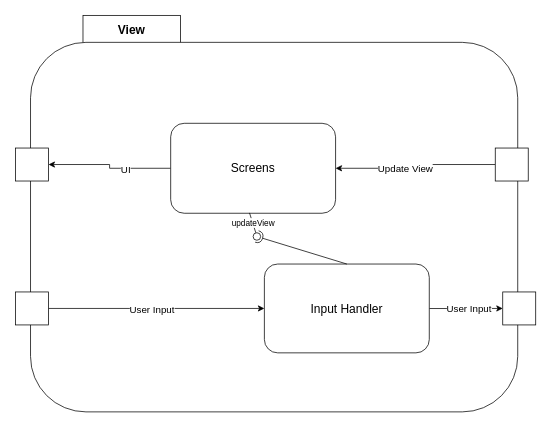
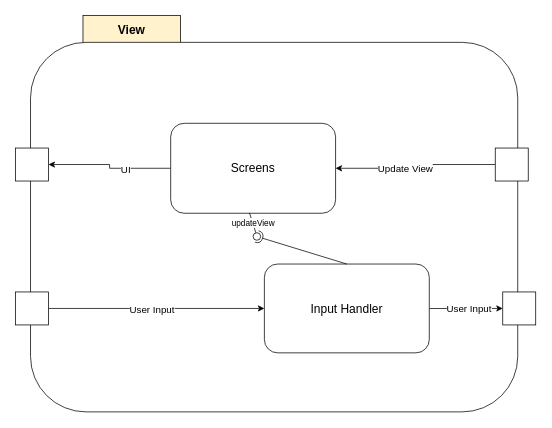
node "View": fillcolor #ffffff -> #fff2cc
